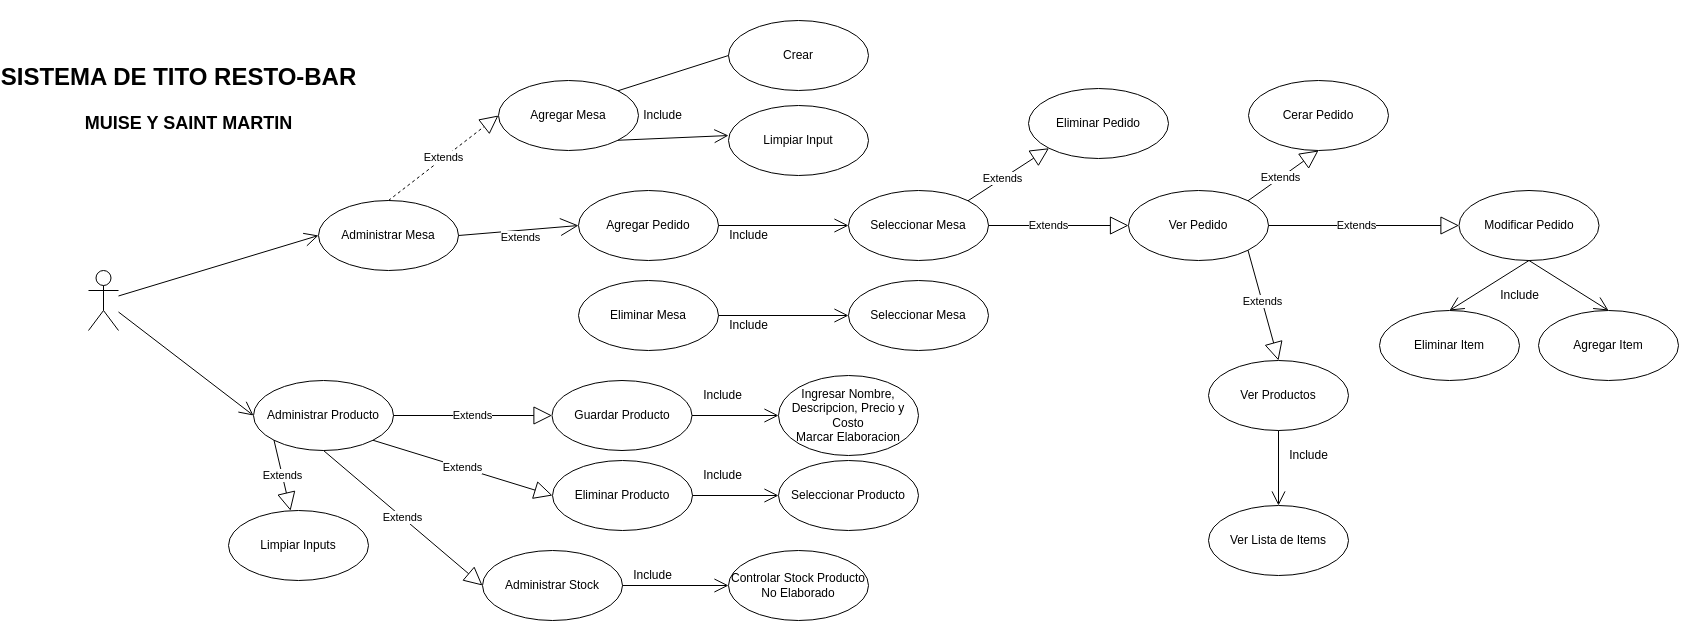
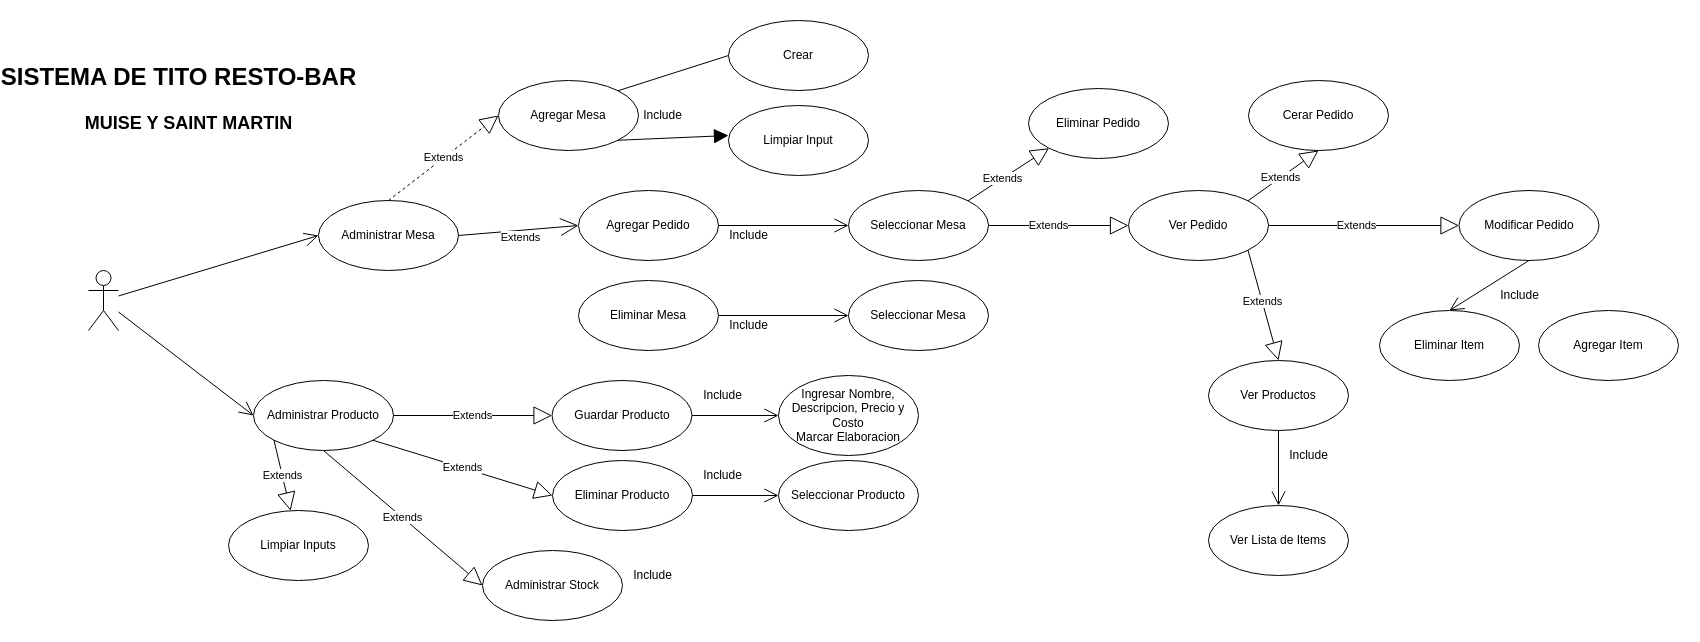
edge "Agregar Mesa" -> "Limpiar Input": arrowhead open -> block
edge "Modificar Pedido" -> "Agregar Item": removed
edge "Administrar Stock" -> "Controlar Stock Producto No Elaborado": removed
node "Controlar Stock Producto No Elaborado": removed
